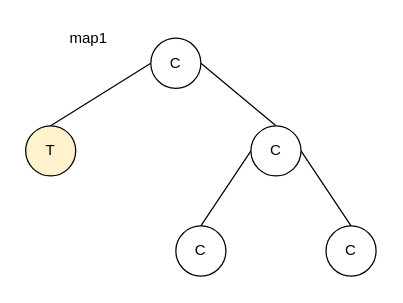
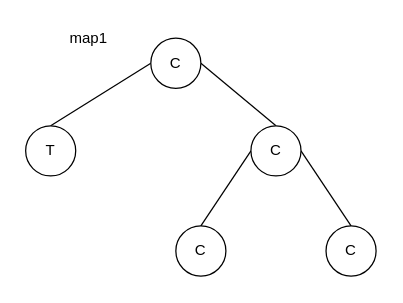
node "T": fillcolor #fff2cc -> #ffffff
